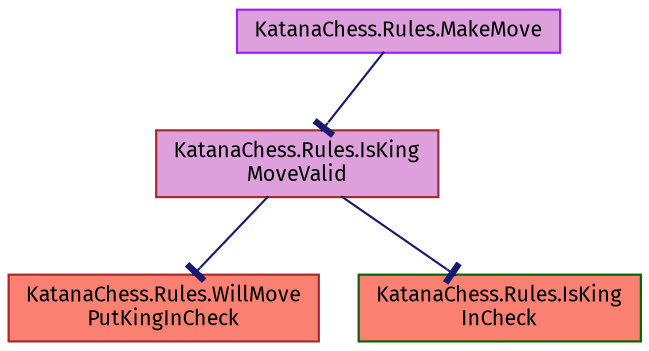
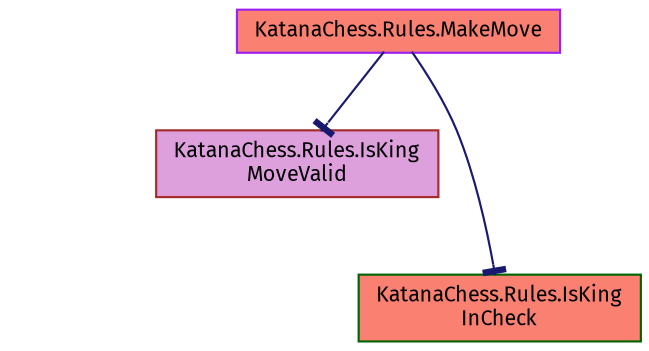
node "KatanaChess.Rules.MakeMove": fillcolor plum -> salmon
edge "KatanaChess.Rules.IsKing MoveValid" -> "KatanaChess.Rules.IsKing InCheck": now "KatanaChess.Rules.MakeMove" -> "KatanaChess.Rules.IsKing InCheck"
node "KatanaChess.Rules.WillMove PutKingInCheck": removed
